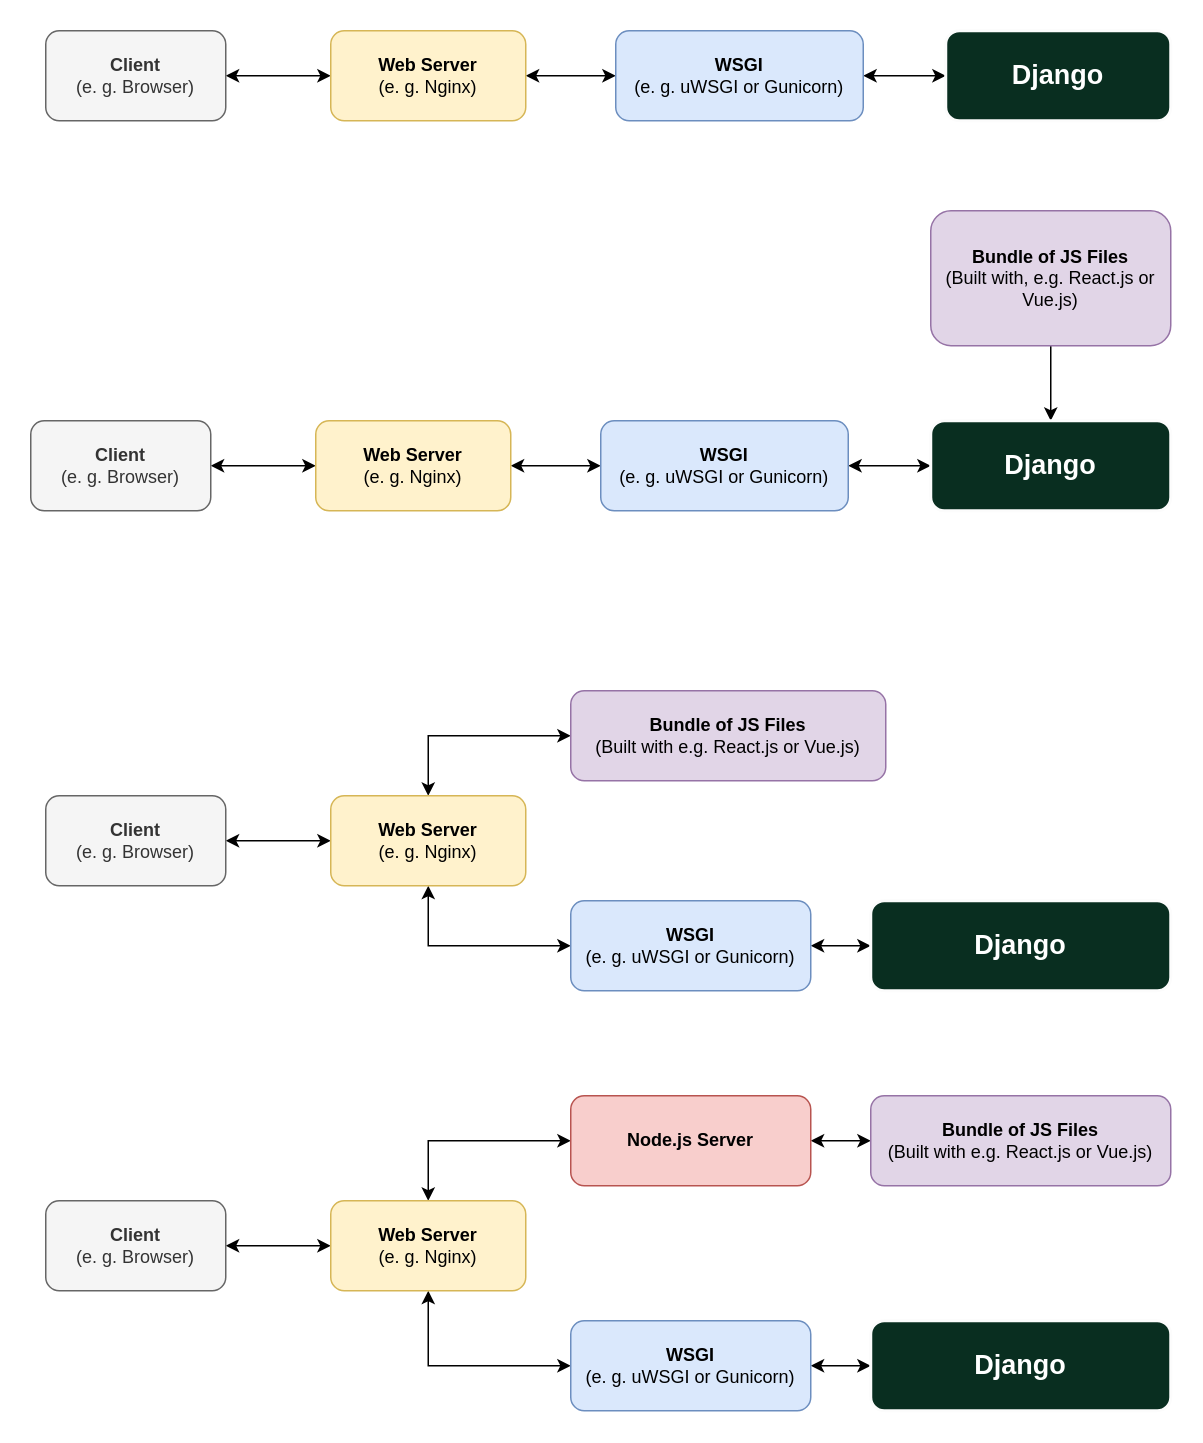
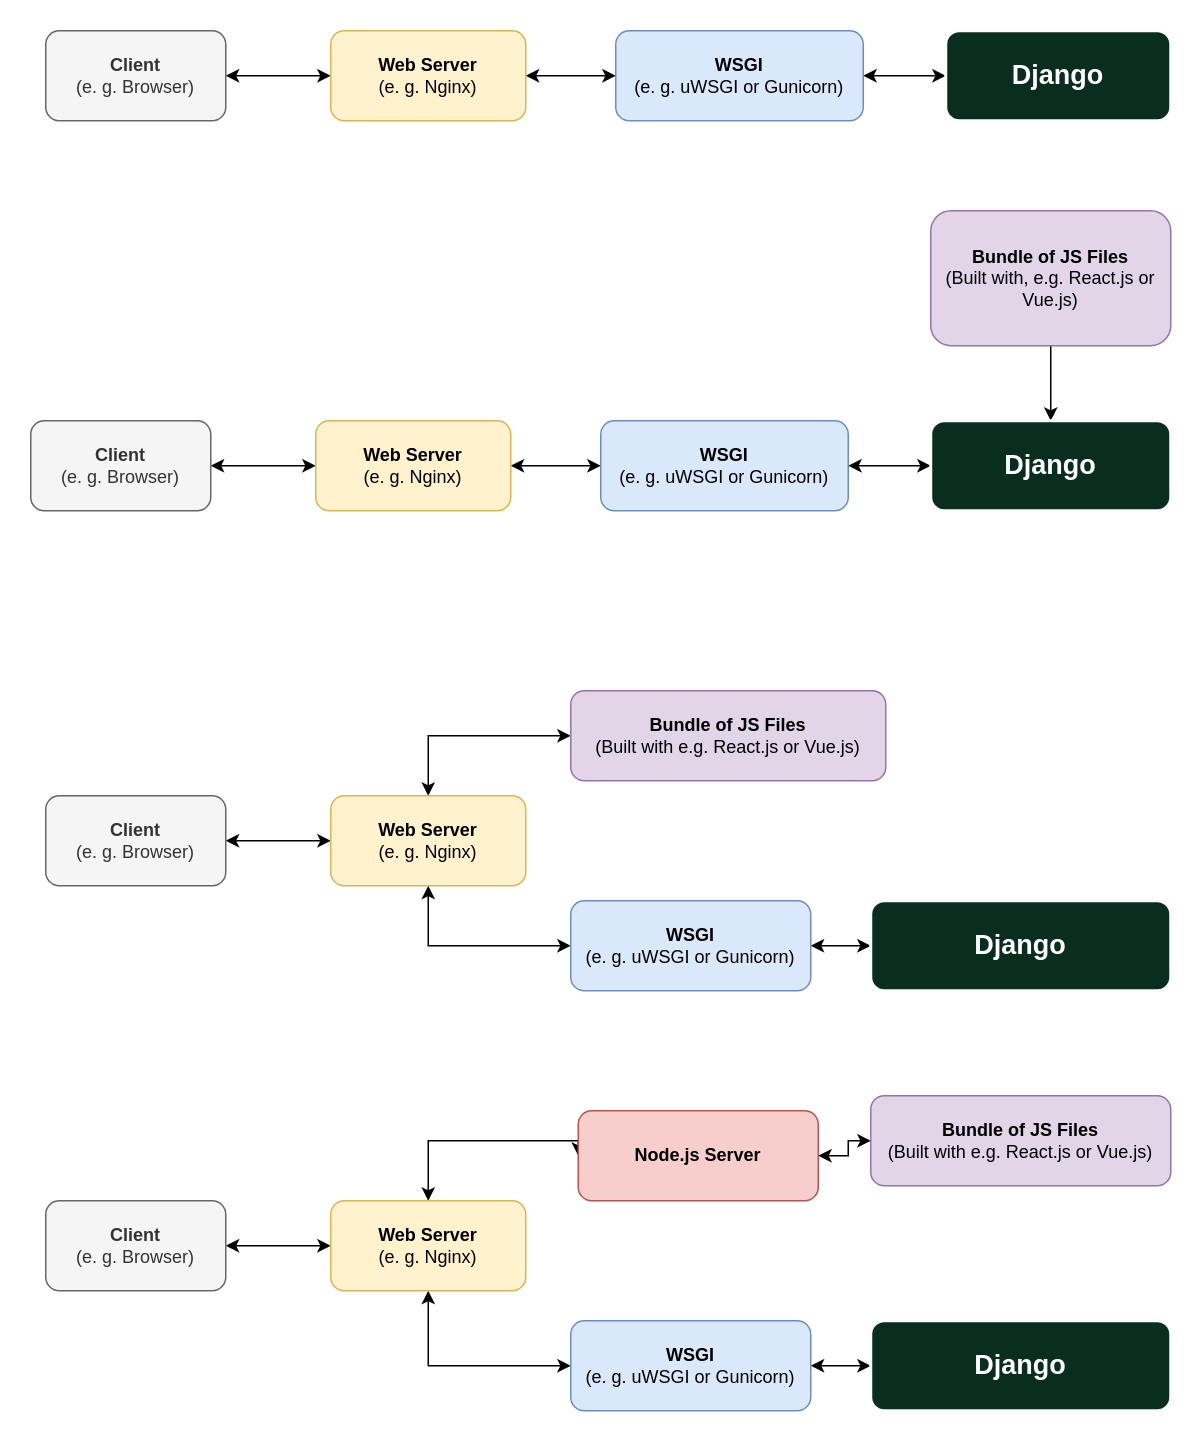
node "Node.js Server": moved (691, 1141) -> (698, 1156)
